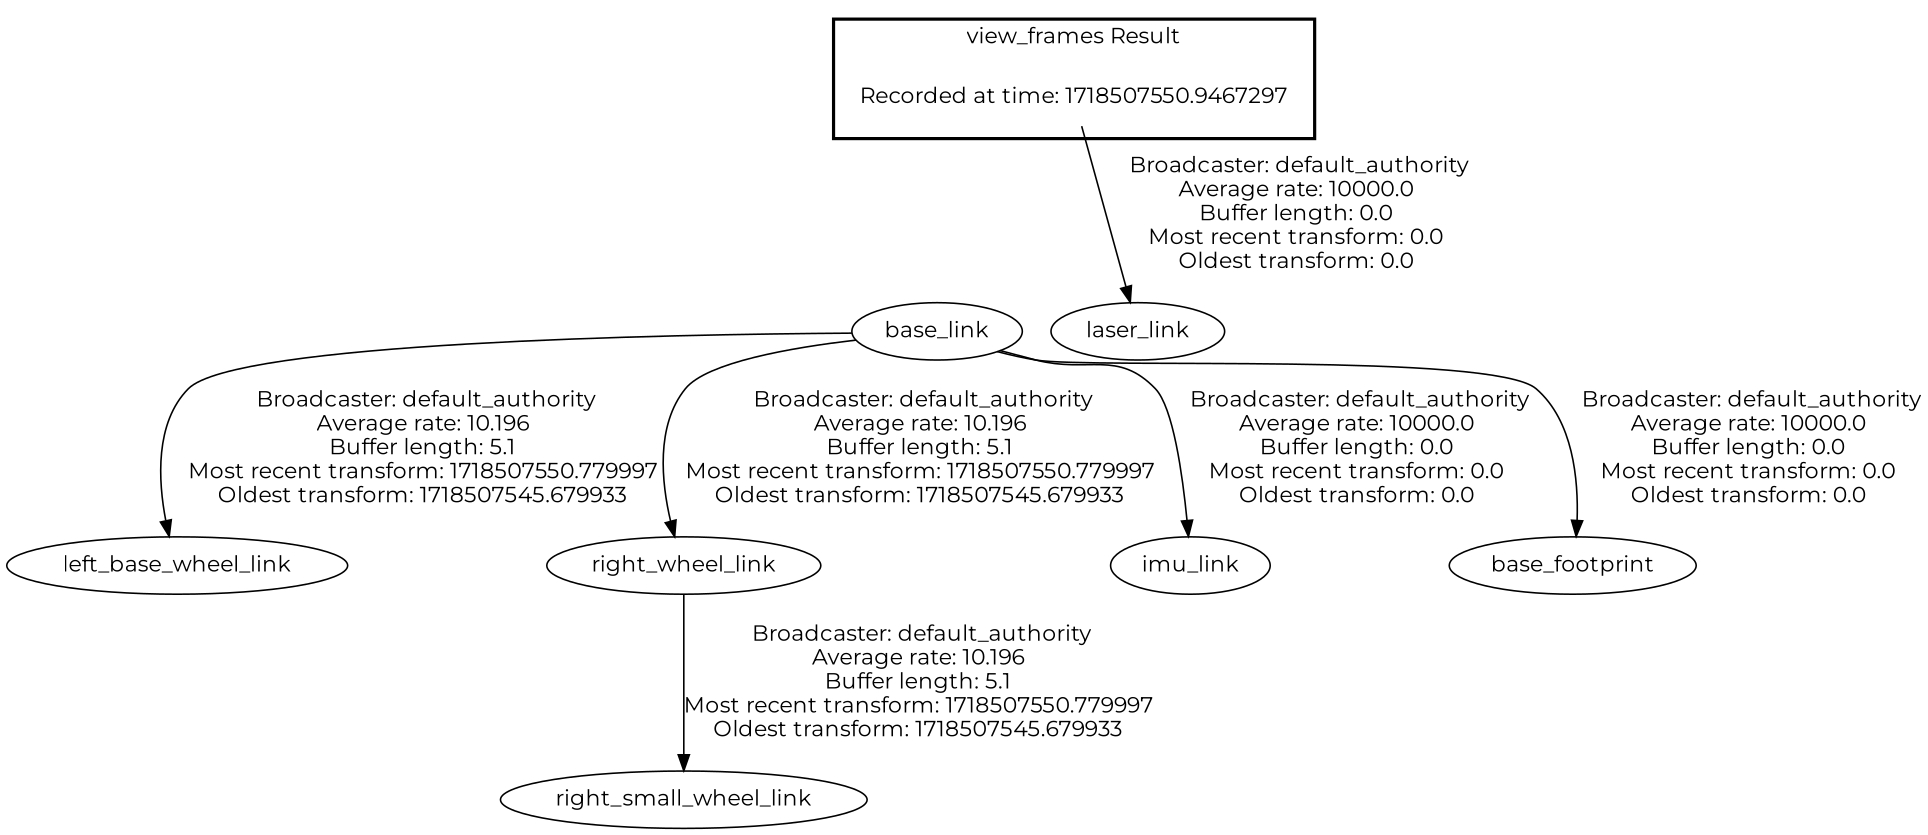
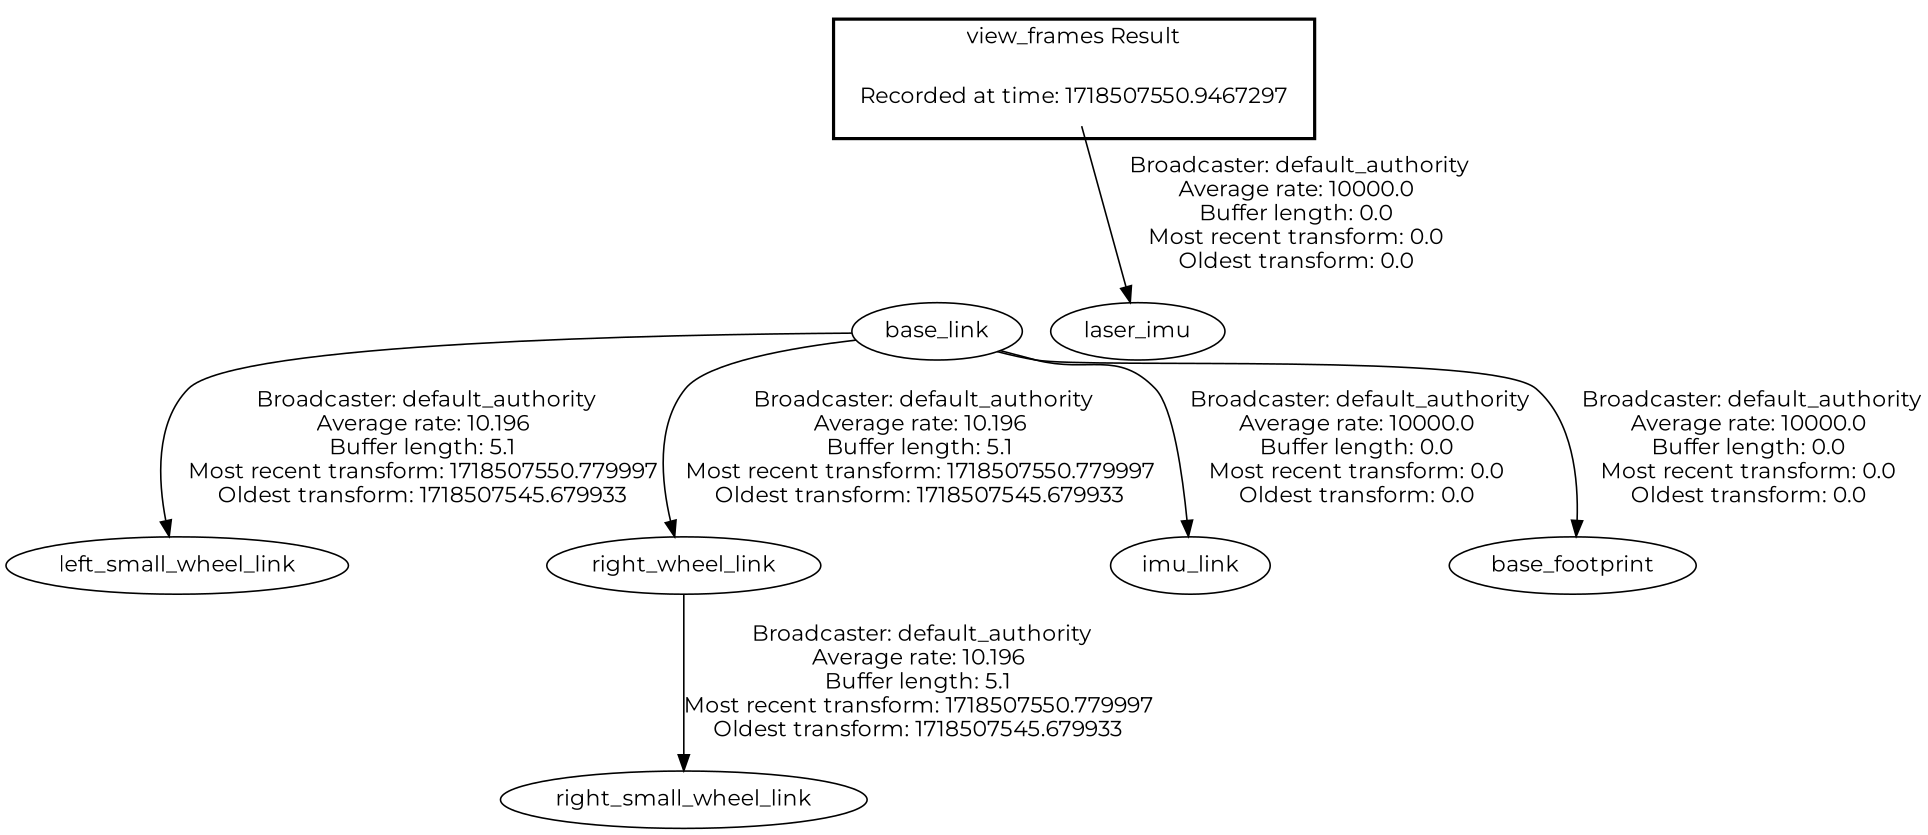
node "laser_link": label "laser_link" -> "laser_imu"
node "left_base_wheel_link": label "left_base_wheel_link" -> "left_small_wheel_link"
